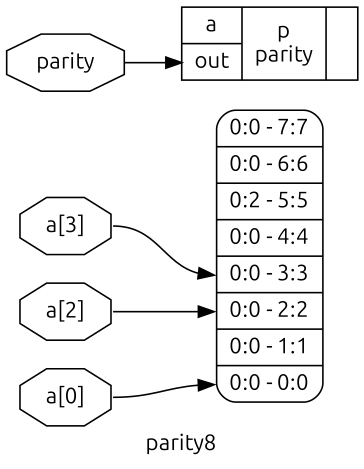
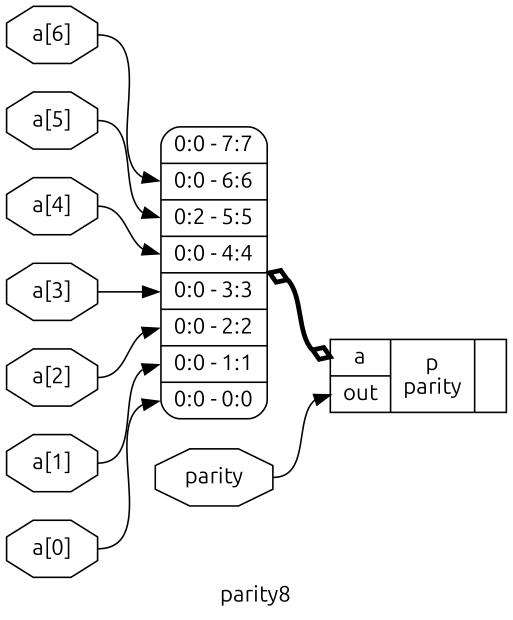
node "a[6]": added
node "a[5]": added
node "a[4]": added
edge "0:0 - 7:7" -- "a": added
node "a[1]": added
